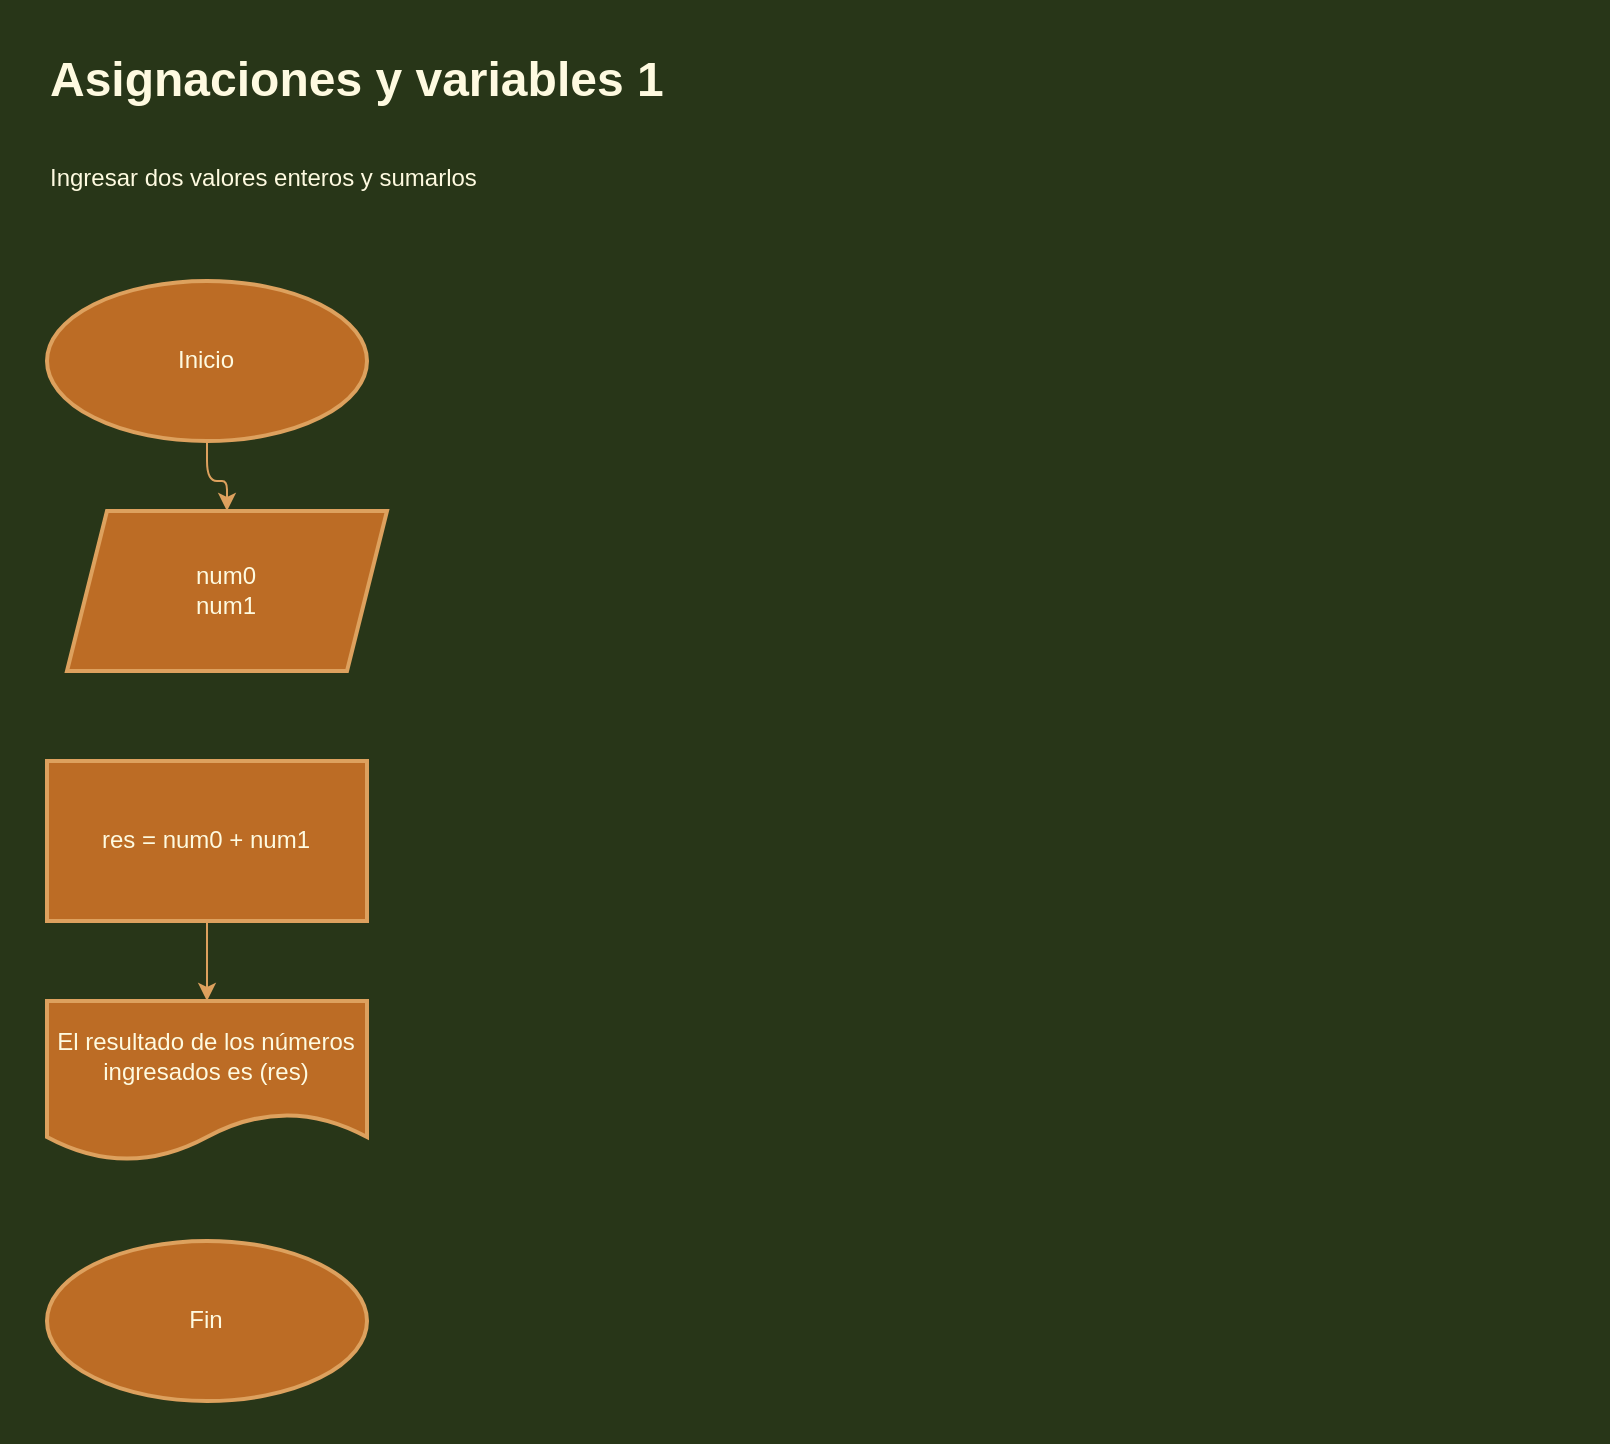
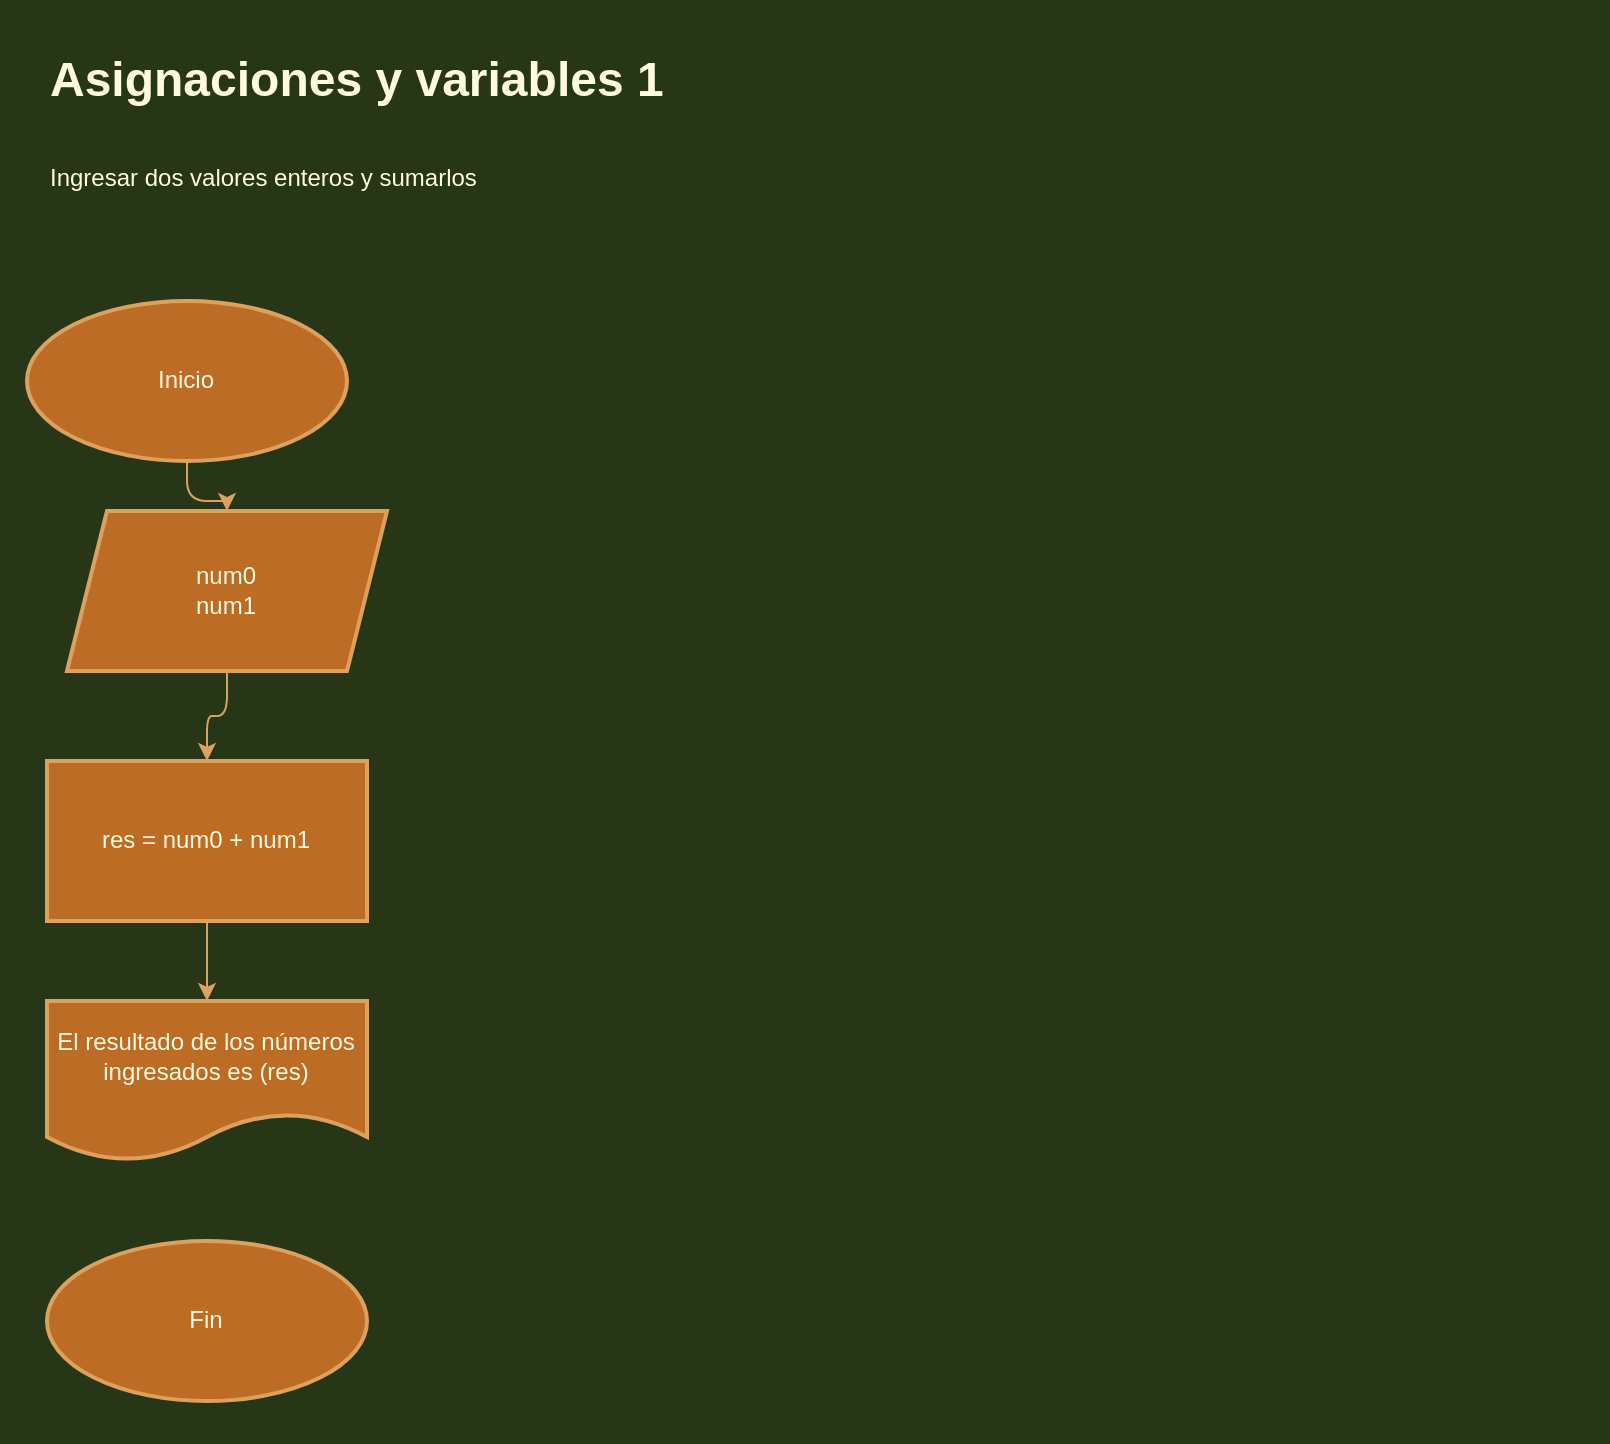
node "Inicio": moved (207, 361) -> (187, 381)
edge "num0 num1" -> "res = num0 + num1": added
